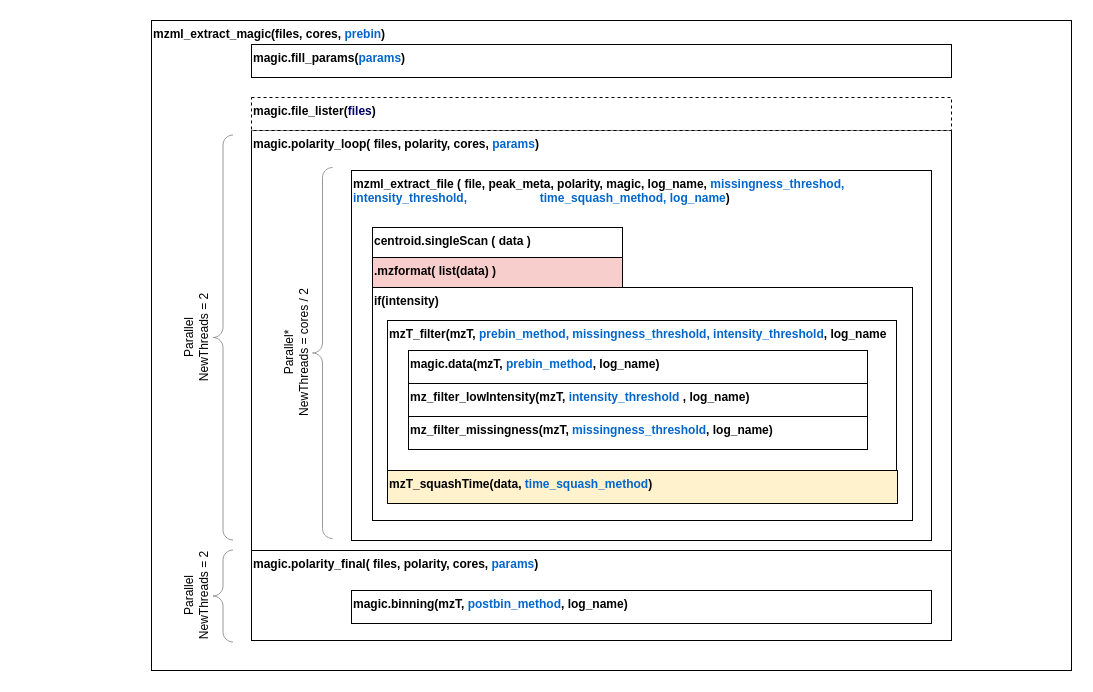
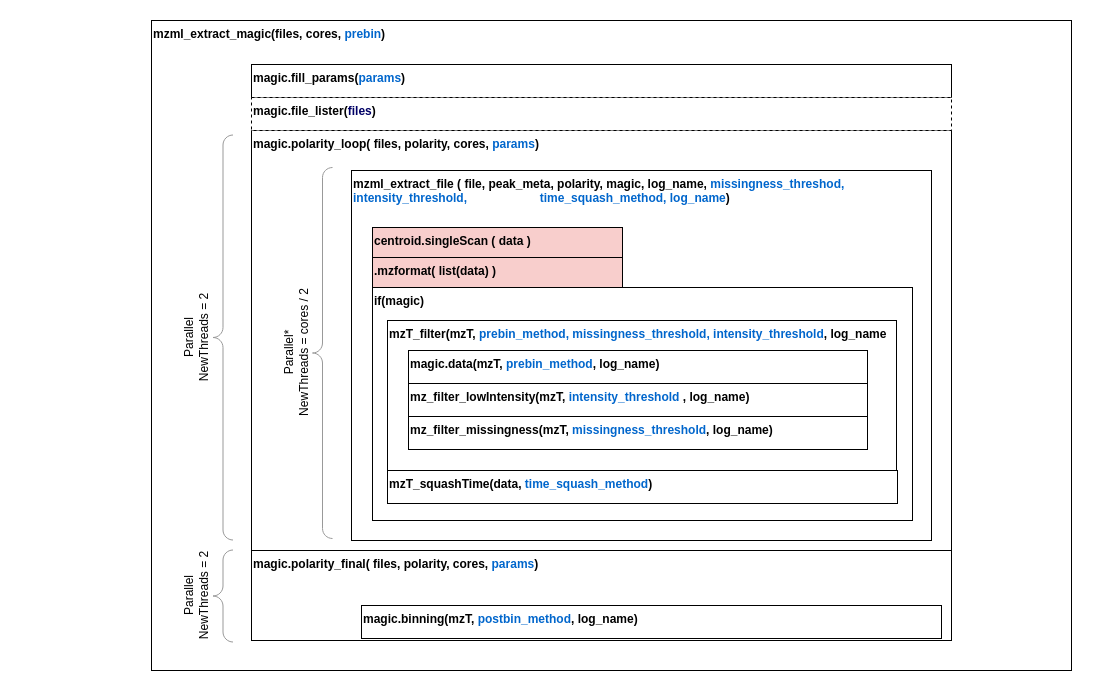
node "magic.fill_params(params)": moved (602, 61) -> (602, 81)
node "centroid.singleScan ( data )": fillcolor #ffffff -> #f8cecc
node "if(intensity)": label "if(intensity)" -> "if(magic)"
node "mzT_squashTime(data, time_squash_method)": fillcolor #fff2cc -> #ffffff
node "magic.binning(mzT, postbin_method, log_name)": moved (642, 607) -> (652, 622)
